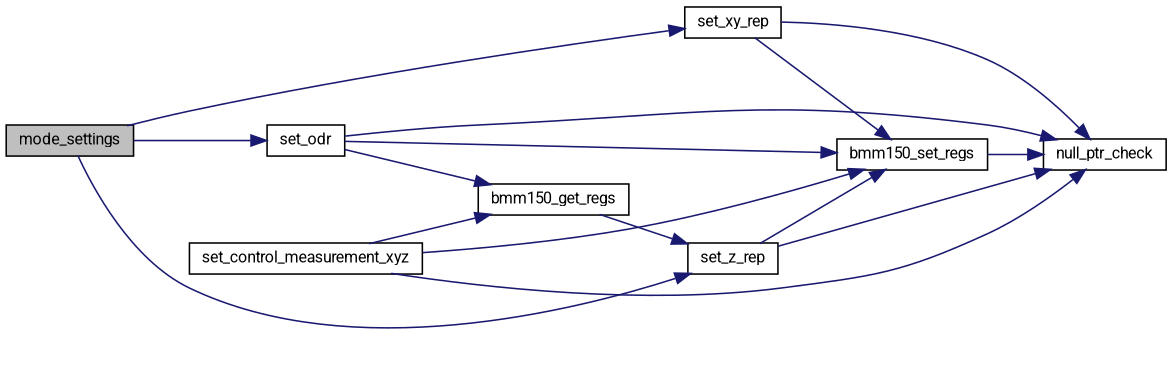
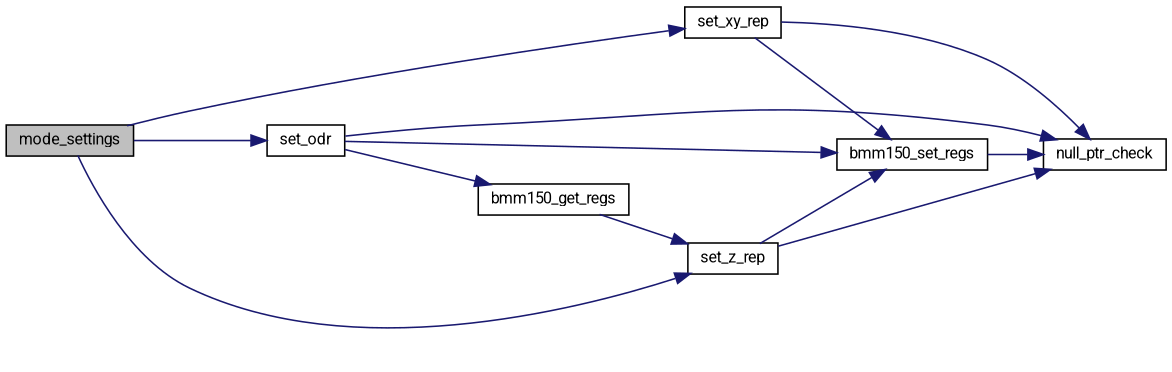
node "set_control_measurement_xyz": removed
